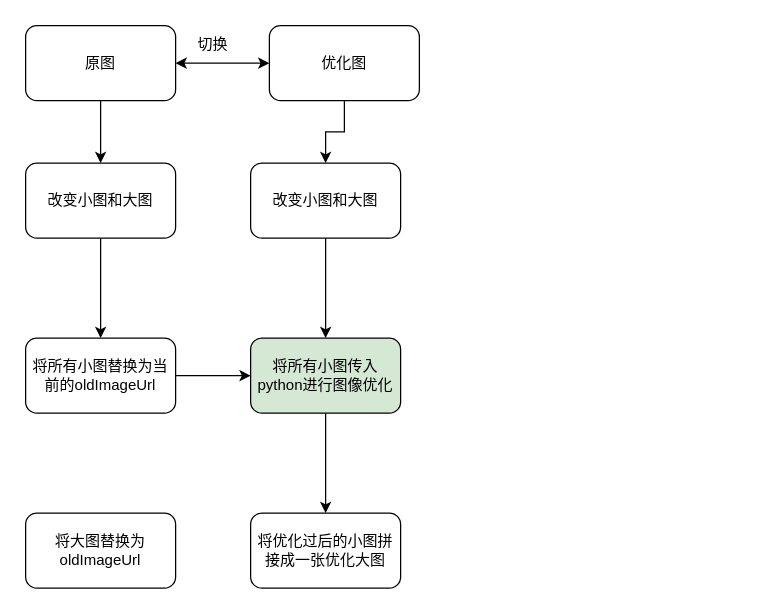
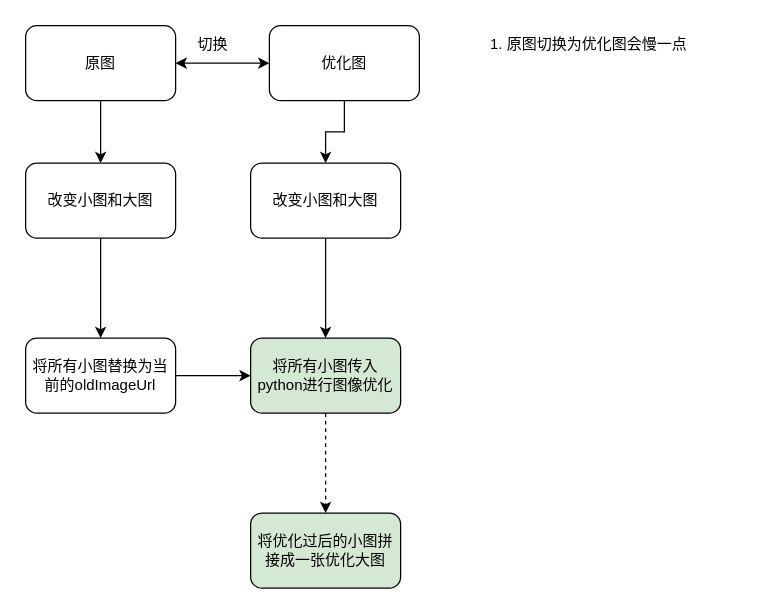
node "1. 原图切换为优化图会慢一点": added
edge "将所有小图传入python进行图像优化" -> "将优化过后的小图拼接成一张优化大图": style solid -> dashed
node "将大图替换为oldImageUrl": removed
node "将优化过后的小图拼接成一张优化大图": fillcolor #ffffff -> #d5e8d4
